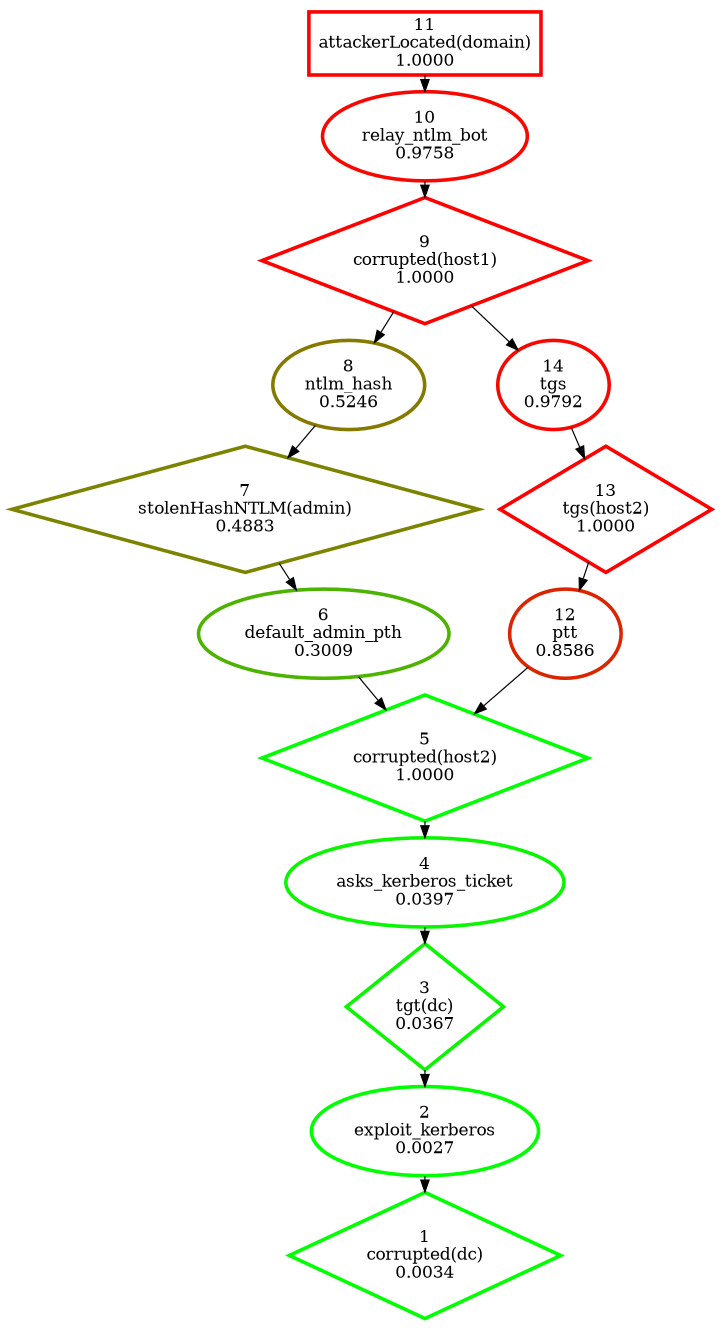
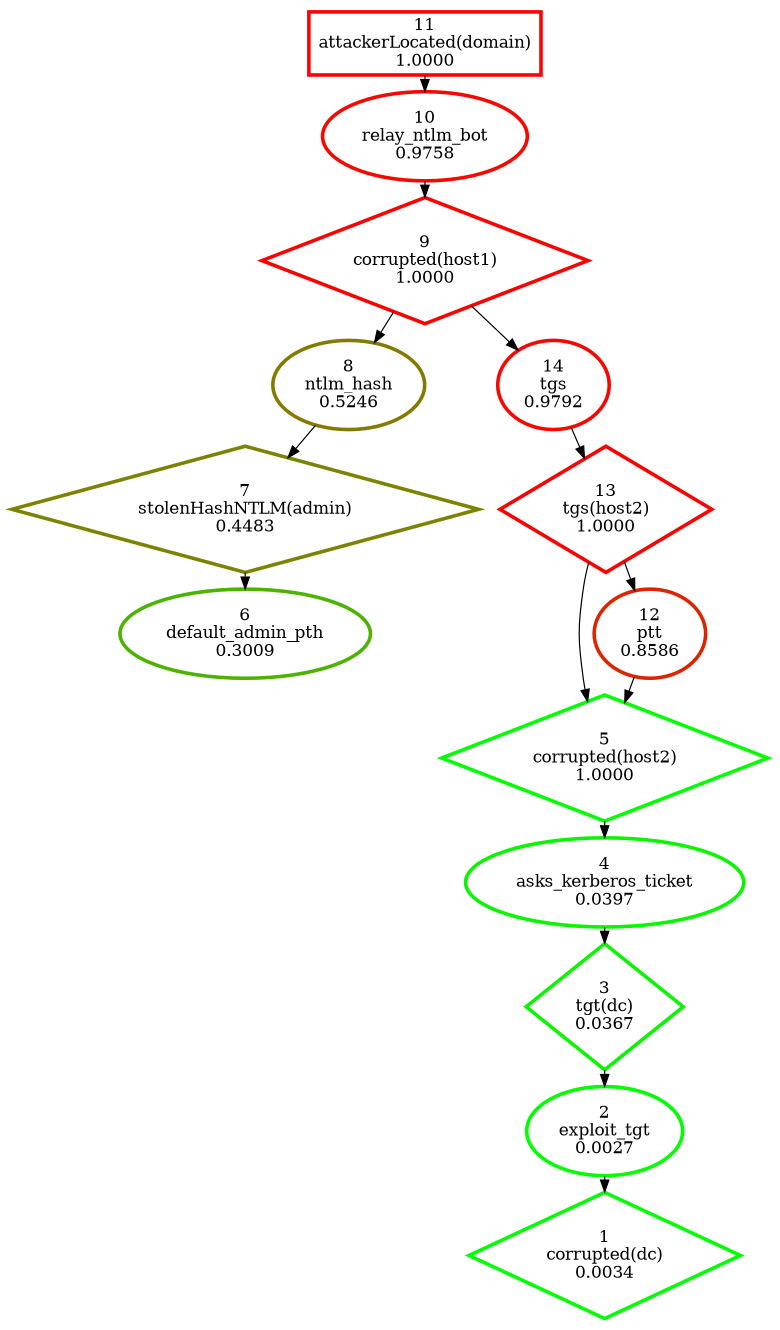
node "7 stolenHashNTLM(admin) 0.4883": label "7 stolenHashNTLM(admin) 0.4883" -> "7 stolenHashNTLM(admin) 0.4483"
edge "6 default_admin_pth 0.3009" -> "5 corrupted(host2) 1.0000": now "13 tgs(host2) 1.0000" -> "5 corrupted(host2) 1.0000"
node "2 exploit_kerberos 0.0027": label "2 exploit_kerberos 0.0027" -> "2 exploit_tgt 0.0027"
